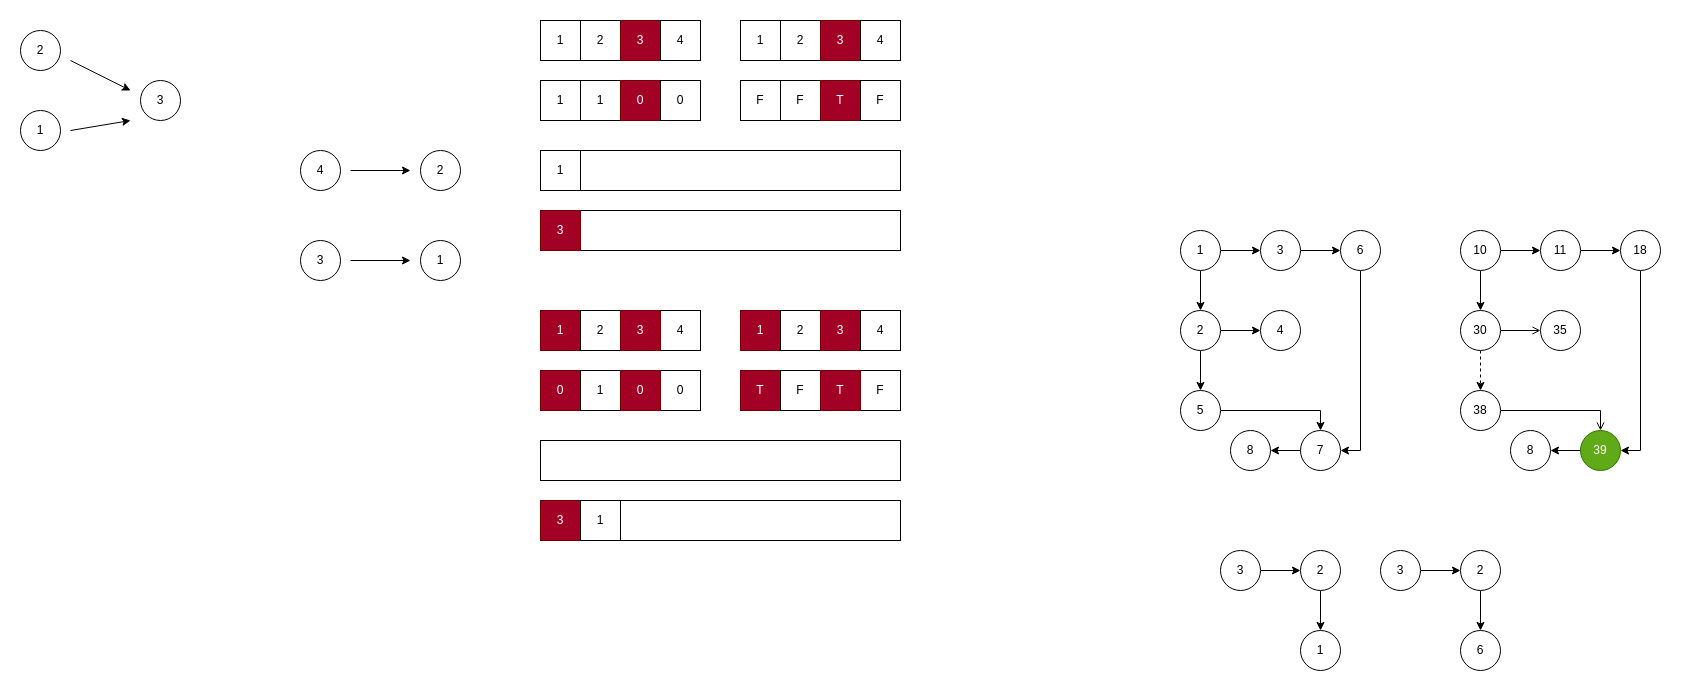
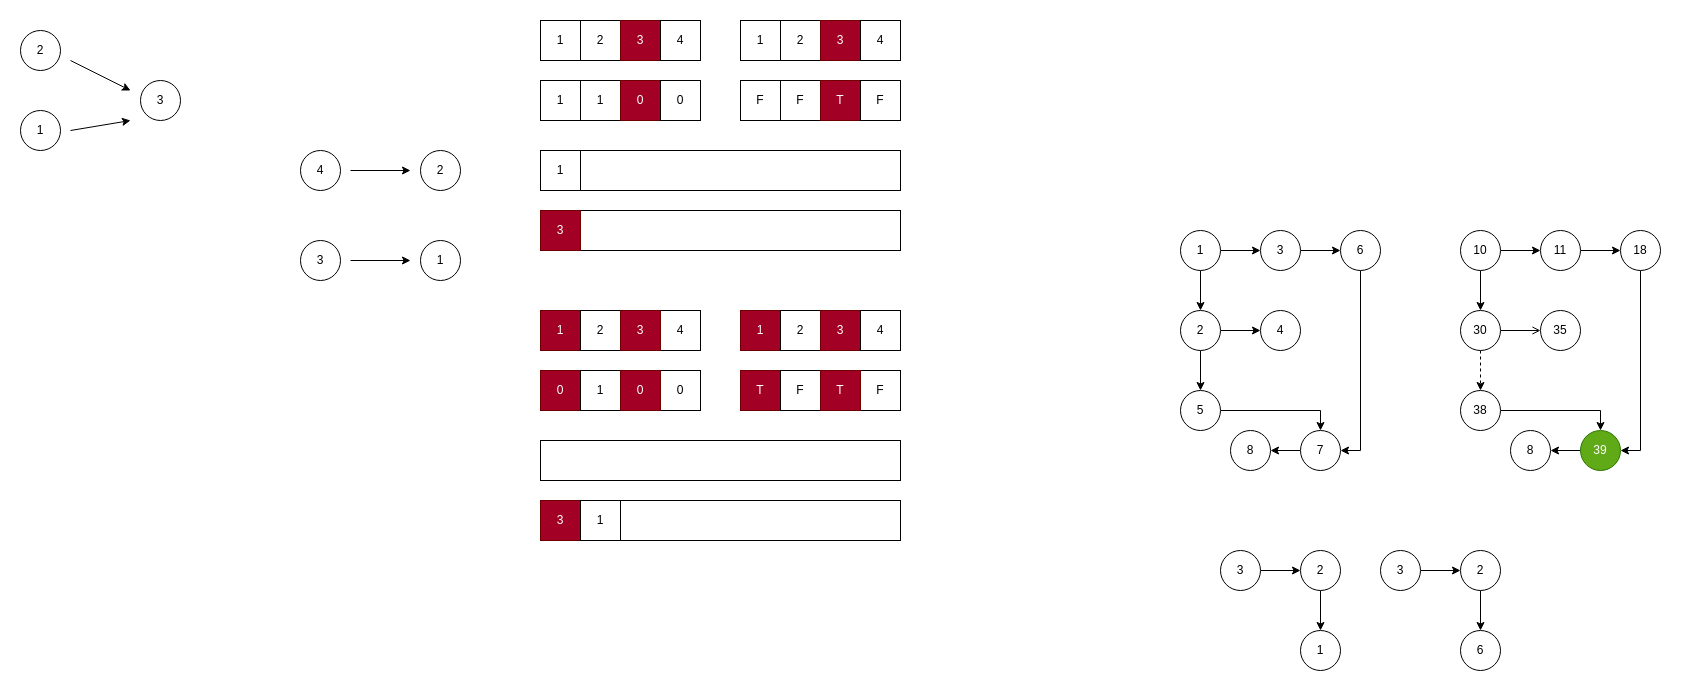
edge "38" -> "39": arrowhead open -> classic
